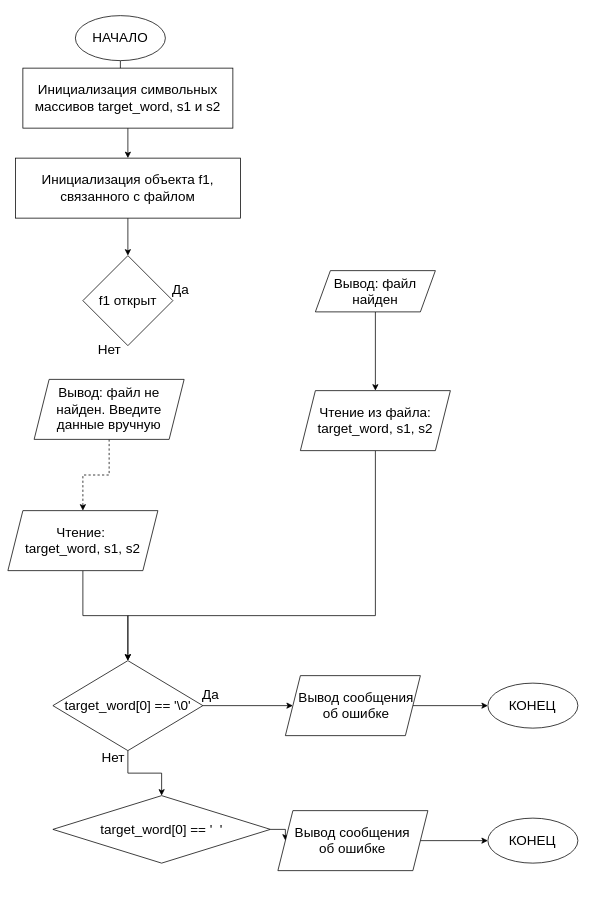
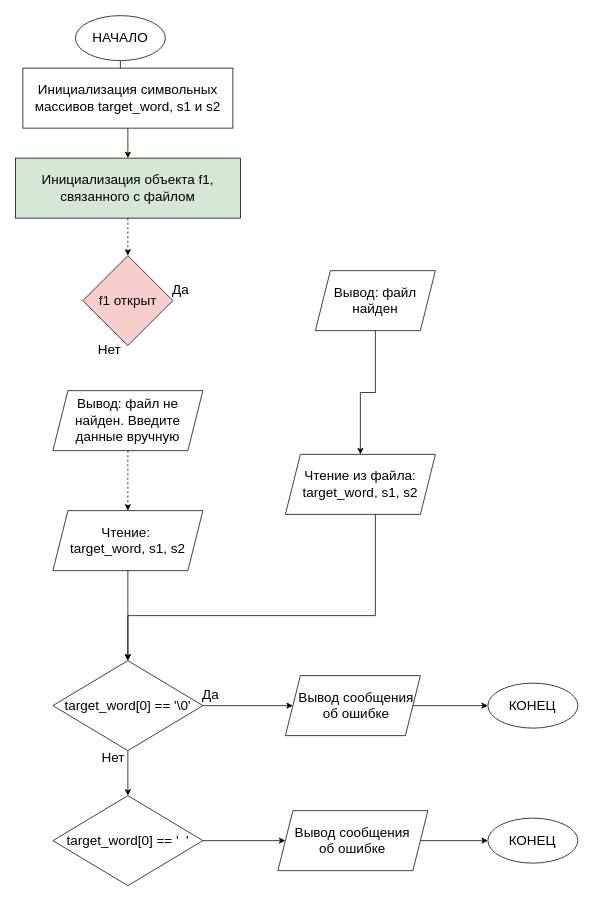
node "Инициализация объекта f1, связанного с файлом": fillcolor #ffffff -> #d5e8d4
edge "Инициализация объекта f1, связанного с файлом" -> "f1 открыт": style solid -> dashed
node "Вывод: файл найден": size 120x41 -> 120x60
node "f1 открыт": fillcolor #ffffff -> #f8cecc
node "Вывод: файл не найден. Введите данные вручную": moved (109, 409) -> (128, 420)
node "Чтение из файла: target_word, s1, s2": moved (375, 420) -> (360, 484)
node "Чтение: target_word, s1, s2": moved (83, 540) -> (128, 540)
node "target_word[0] == ' '": size 218x68 -> 150x90
